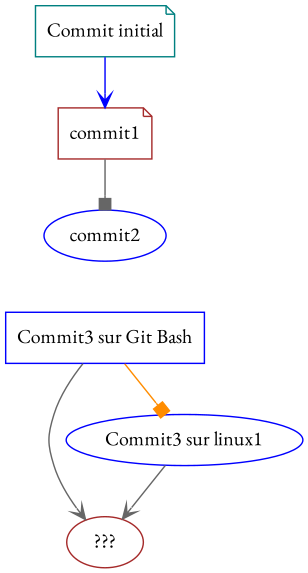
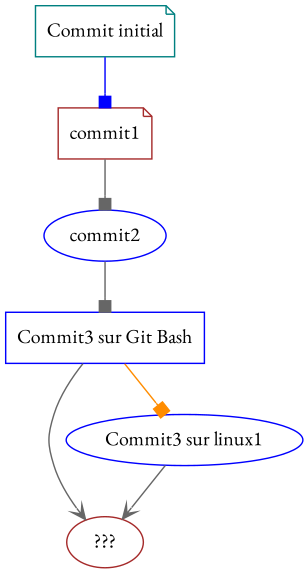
edge "Commit initial" -> "commit1": arrowhead vee -> box
edge "commit2" -> "Commit3 sur Git Bash": added
